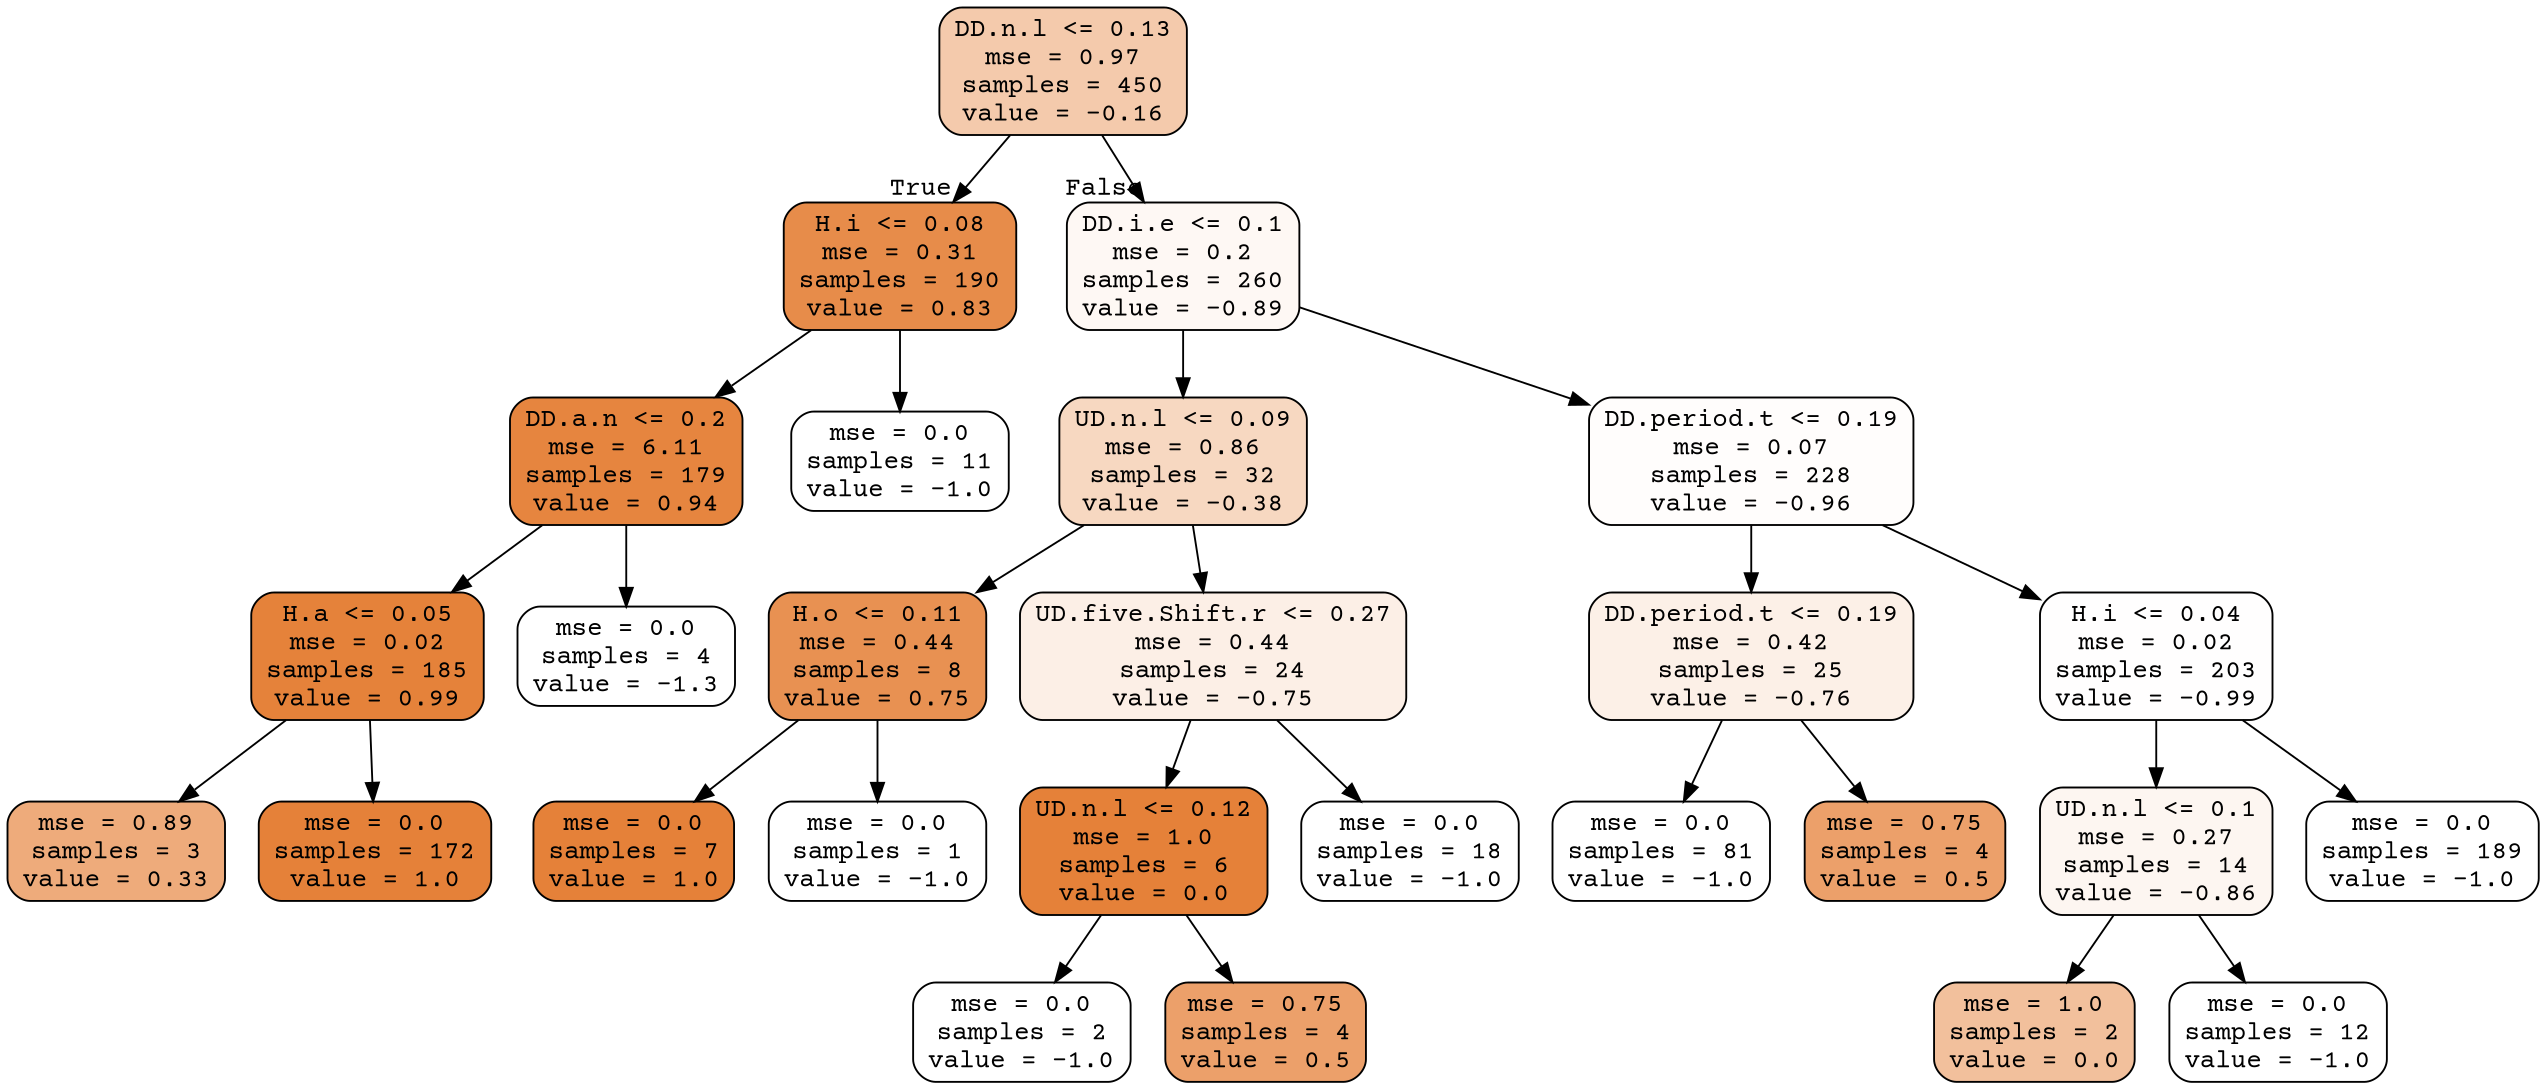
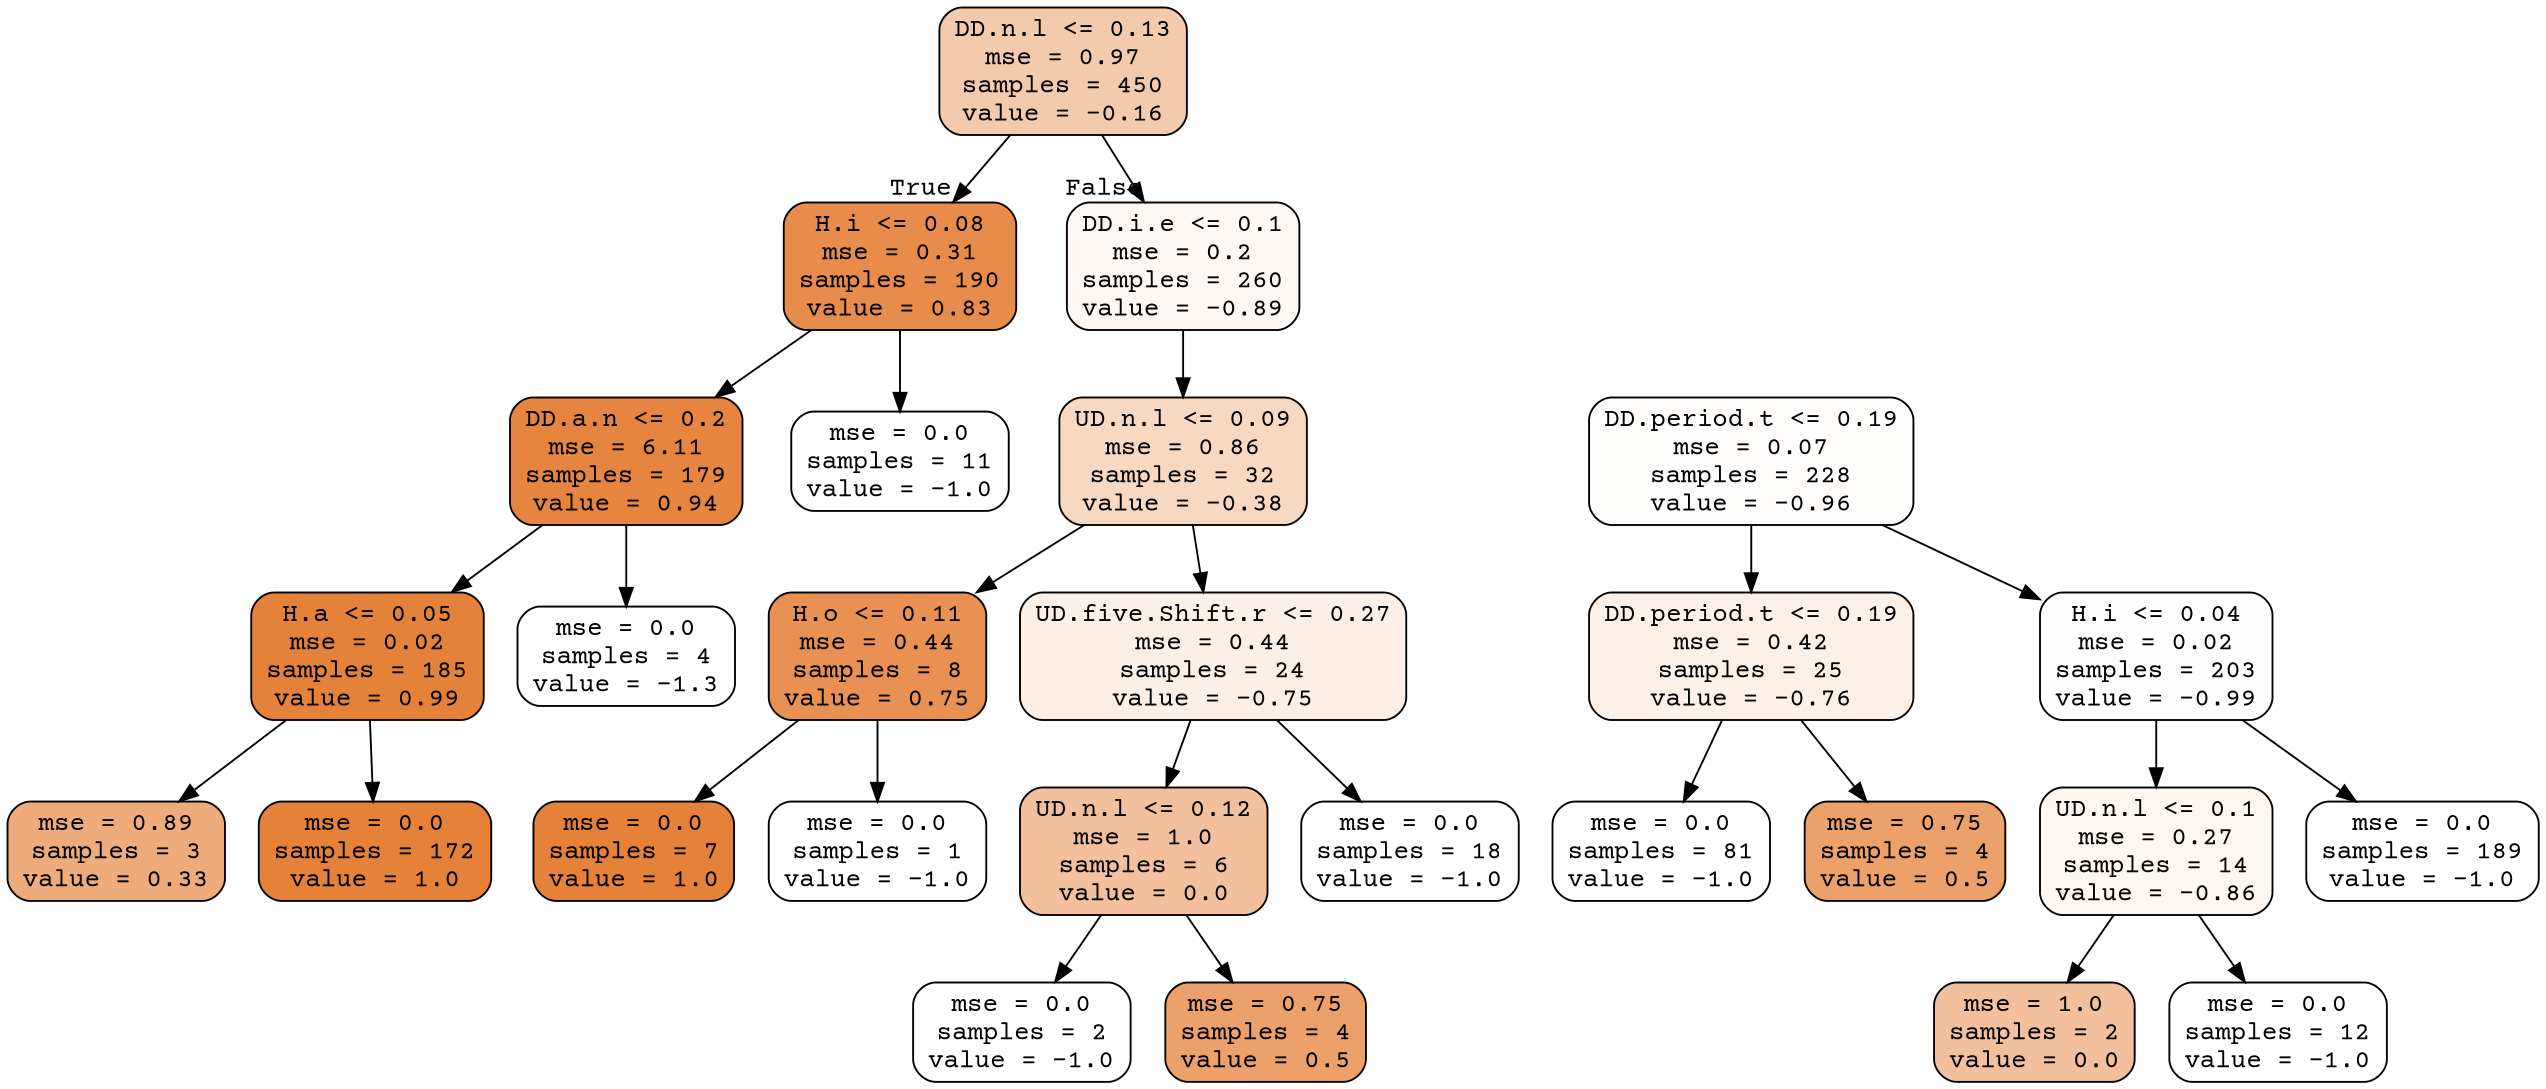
edge "DD.i.e <= 0.1 mse = 0.2 samples = 260 value = -0.89" -> "DD.period.t <= 0.19 mse = 0.07 samples = 228 value = -0.96": removed
node "UD.n.l <= 0.12 mse = 1.0 samples = 6 value = 0.0": fillcolor #e58139 -> #f2c09c
